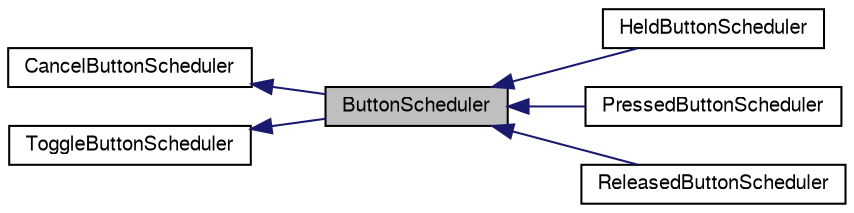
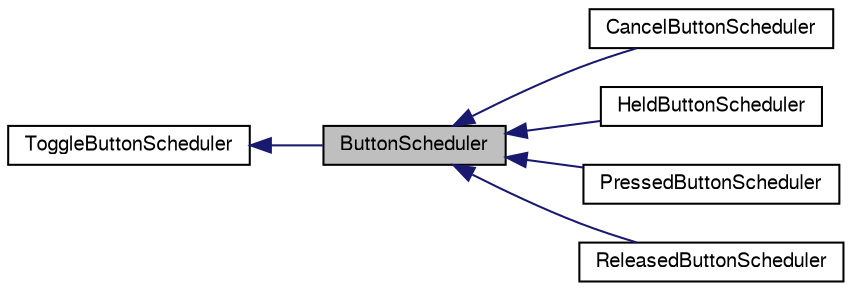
edge "ButtonScheduler" -> "CancelButtonScheduler": reversed
